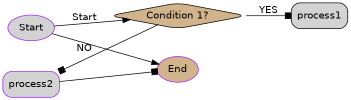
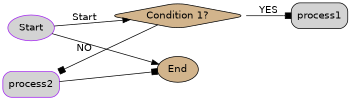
node "End": color purple -> black
